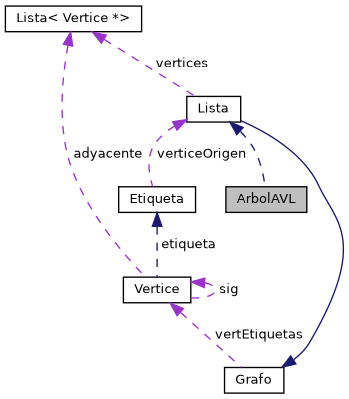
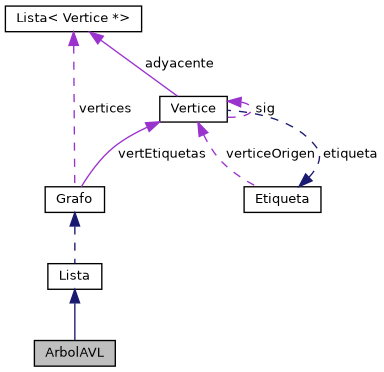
edge "Lista" -> "Lista< Vertice *>": now "Grafo" -> "Lista< Vertice *>"
edge "Etiqueta" -> "Lista": now "Etiqueta" -> "Vertice"
edge "ArbolAVL" -> "Lista": style dashed -> solid
edge "Vertice" -> "Lista< Vertice *>": style dashed -> solid
edge "Lista" -> "Grafo": style solid -> dashed
edge "Grafo" -> "Vertice": style dashed -> solid
